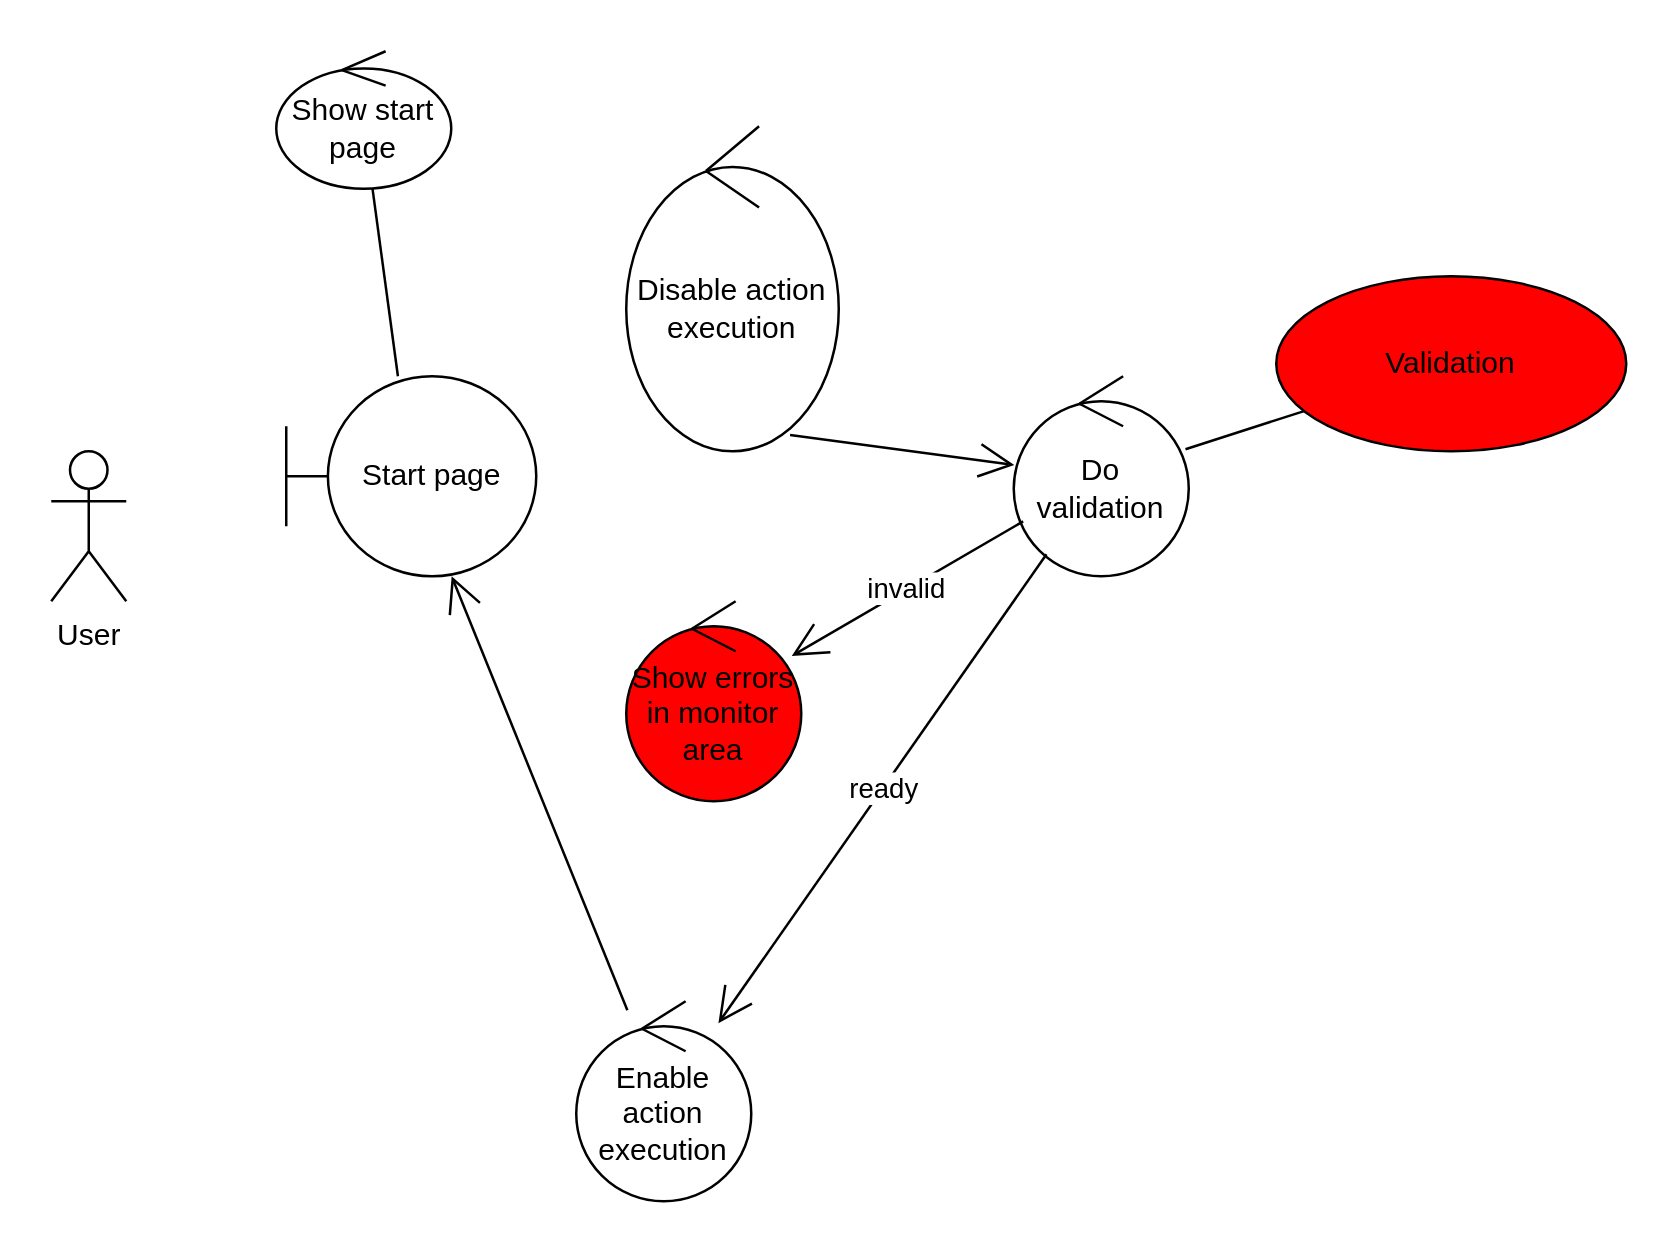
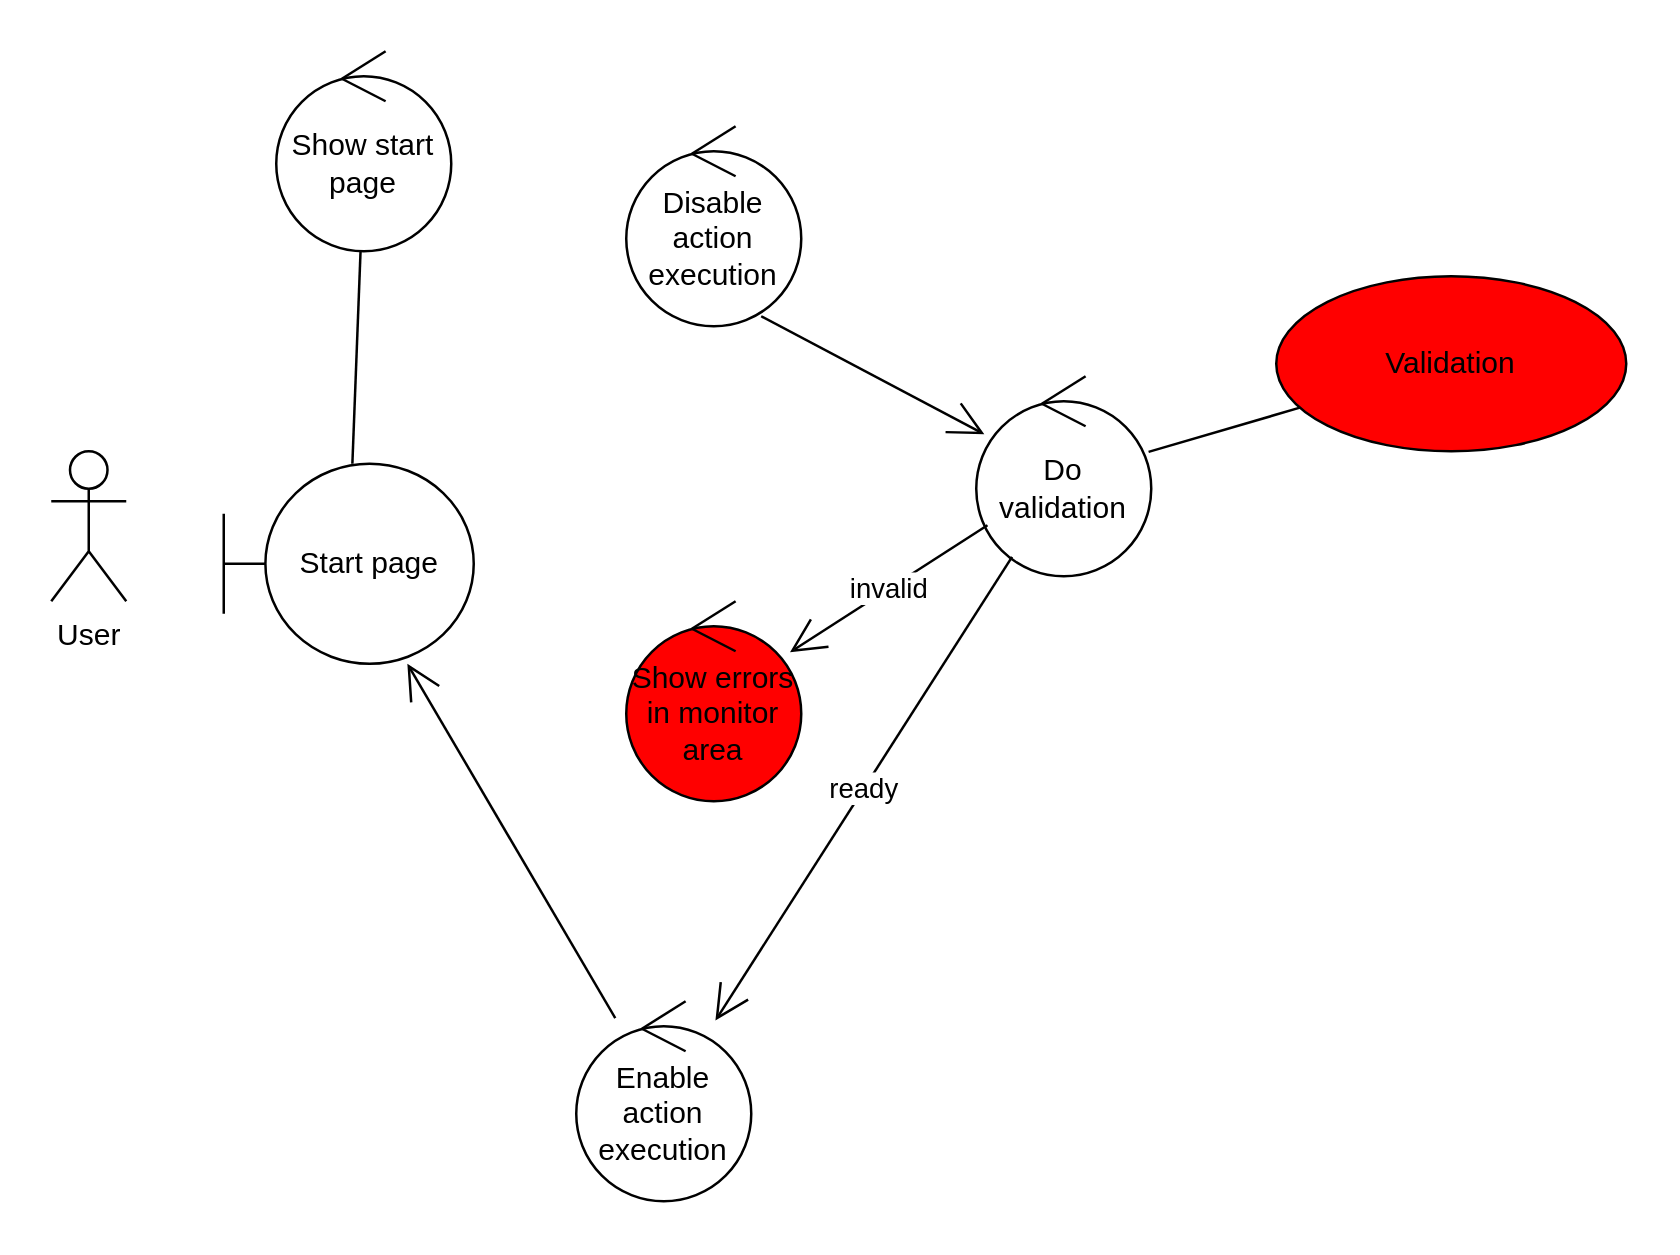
node "Show start page": size 175x138 -> 175x200
node "Disable action execution": size 213x325 -> 175x200
node "Start page": moved (411, 476) -> (349, 564)
node "Do validation": moved (1101, 476) -> (1064, 476)
